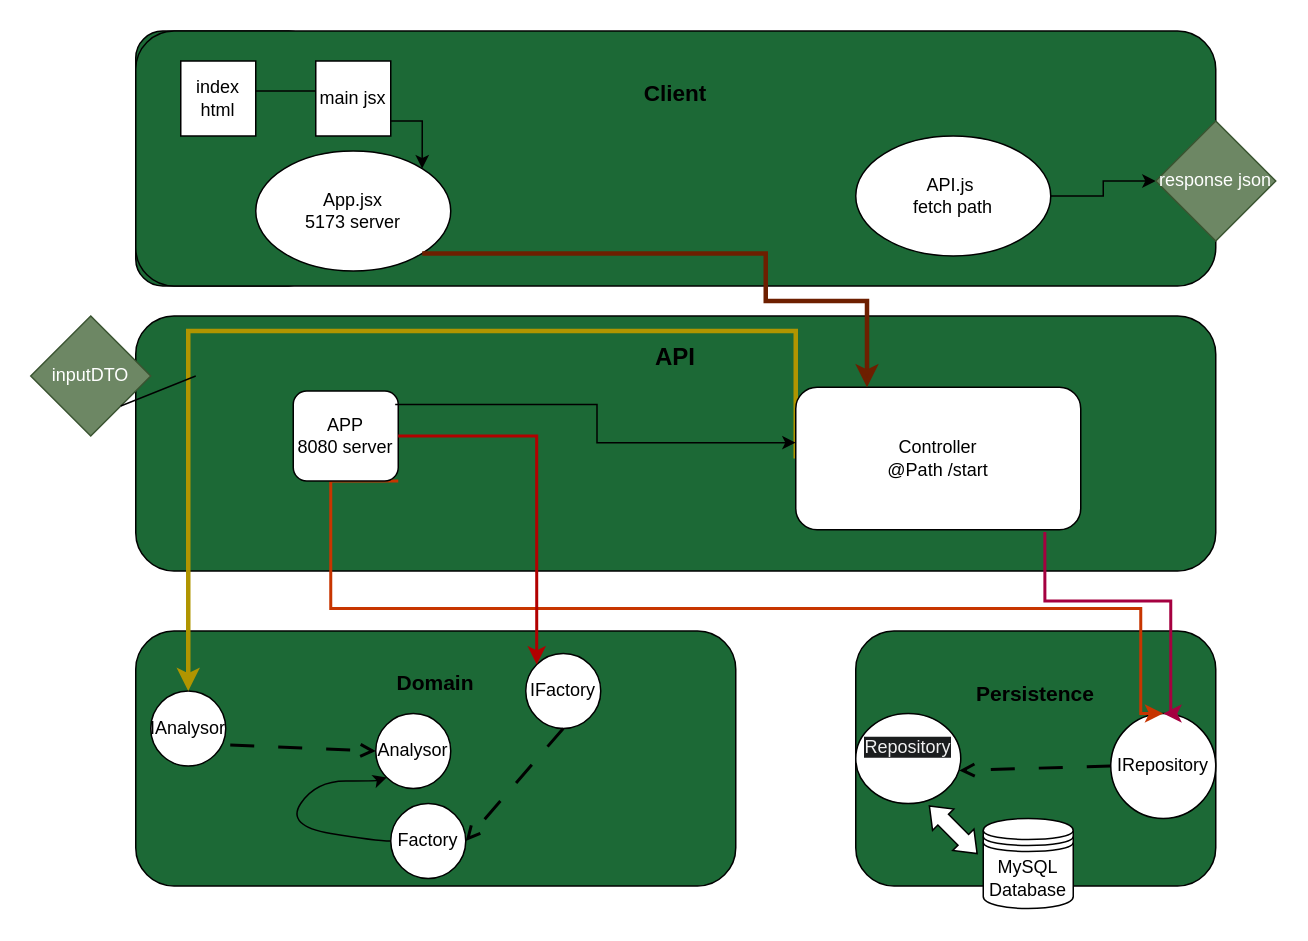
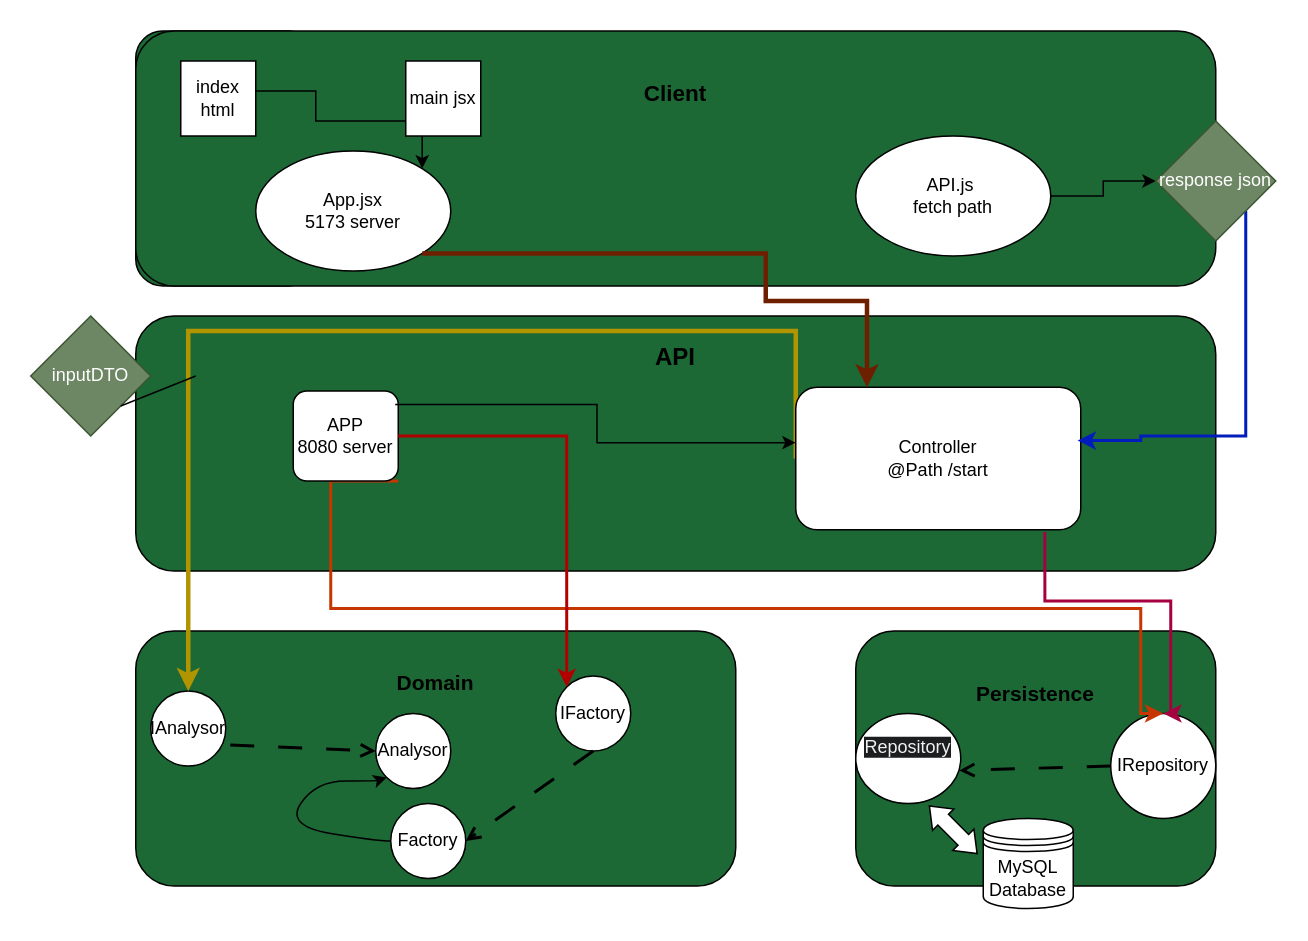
node "main jsx": moved (353, 98) -> (443, 98)
edge "response json" -> "Controller @Path /start": added
node "IFactory": moved (563, 691) -> (593, 713)
